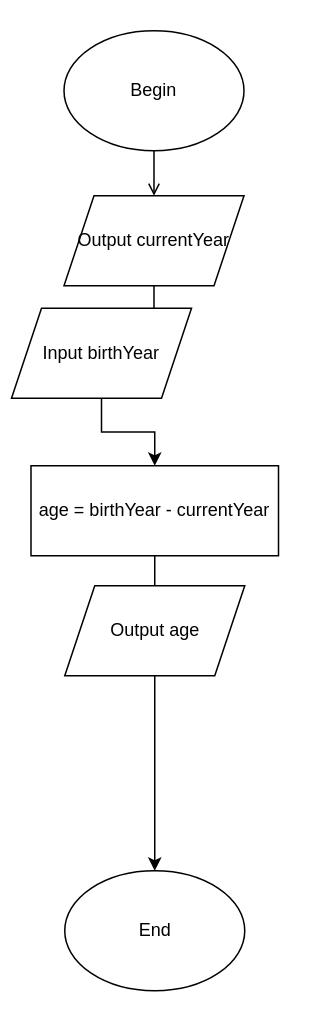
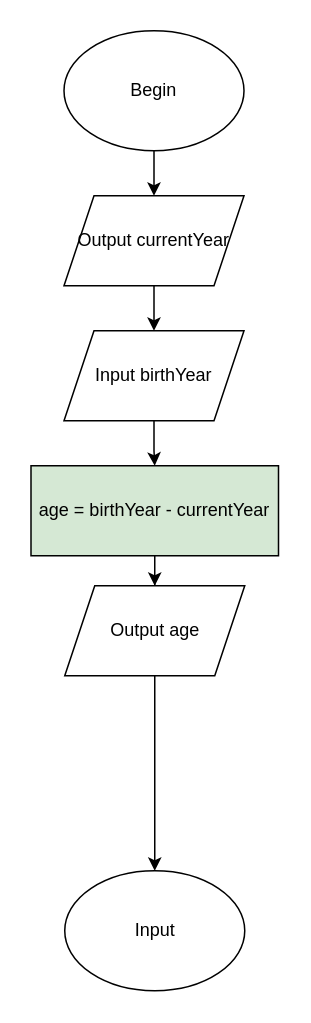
edge "Begin" -> "Output currentYear": arrowhead open -> classic
node "Input birthYear": moved (101, 353) -> (154, 376)
node "age = birthYear - currentYear": fillcolor #ffffff -> #d5e8d4
edge "age = birthYear - currentYear" -- "Output age": arrowhead none -> classic
node "End": label "End" -> "Input"
